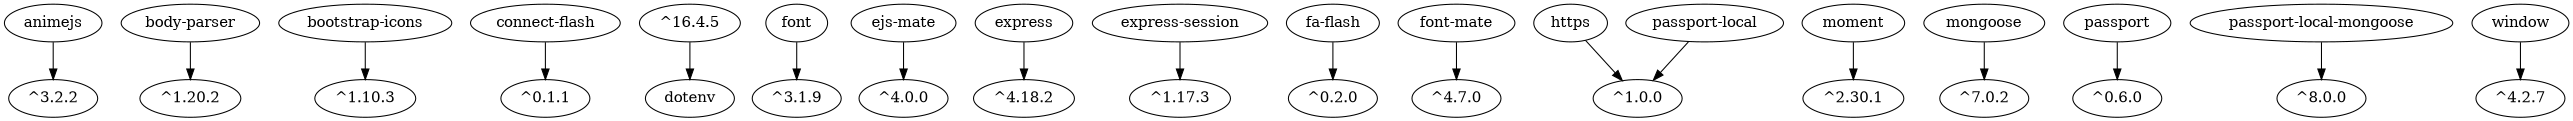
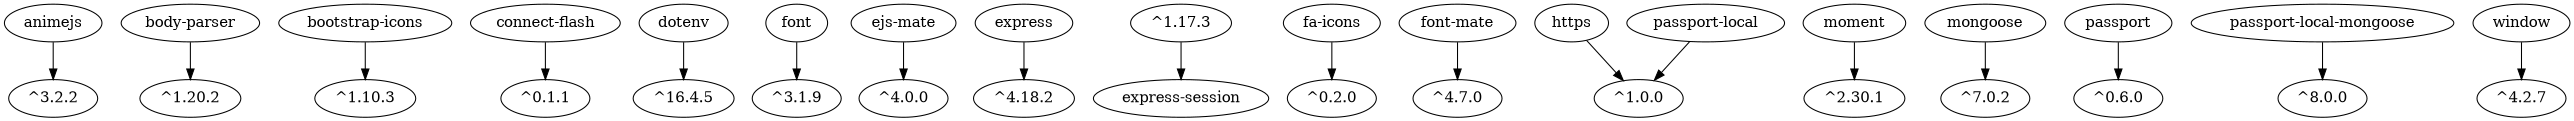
node "fa-flash": label "fa-flash" -> "fa-icons"
edge "^16.4.5" -> "dotenv": reversed
edge "express-session" -> "^1.17.3": reversed
